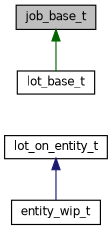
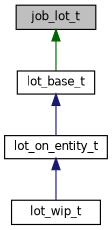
node "job_base_t": label "job_base_t" -> "job_lot_t"
edge "lot_on_entity_t" -> "lot_base_t": added
node "entity_wip_t": label "entity_wip_t" -> "lot_wip_t"
